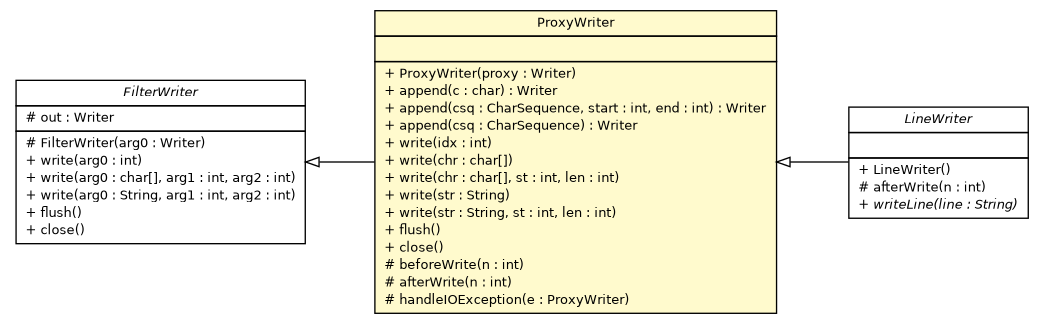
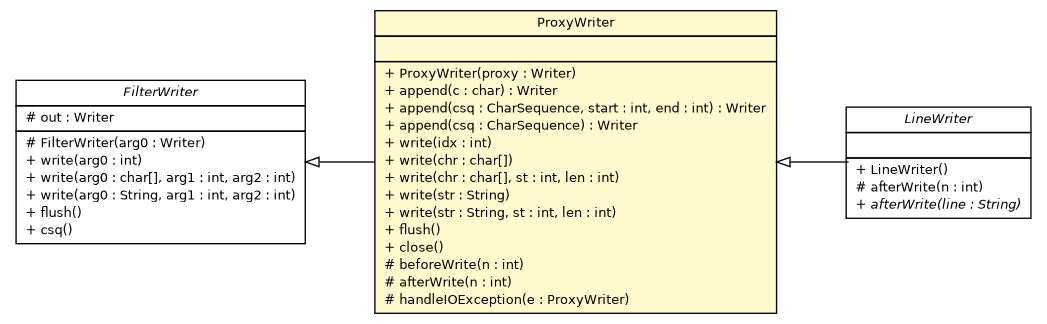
node "LineWriter": text "+ writeLine(line : String)" -> "+ afterWrite(line : String)"
node "FilterWriter": text "+ close()" -> "+ csq()"
